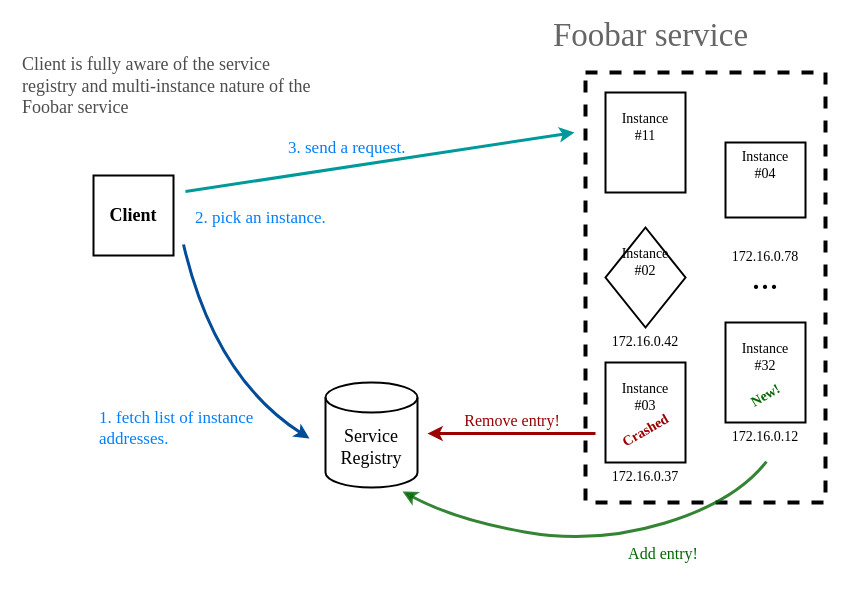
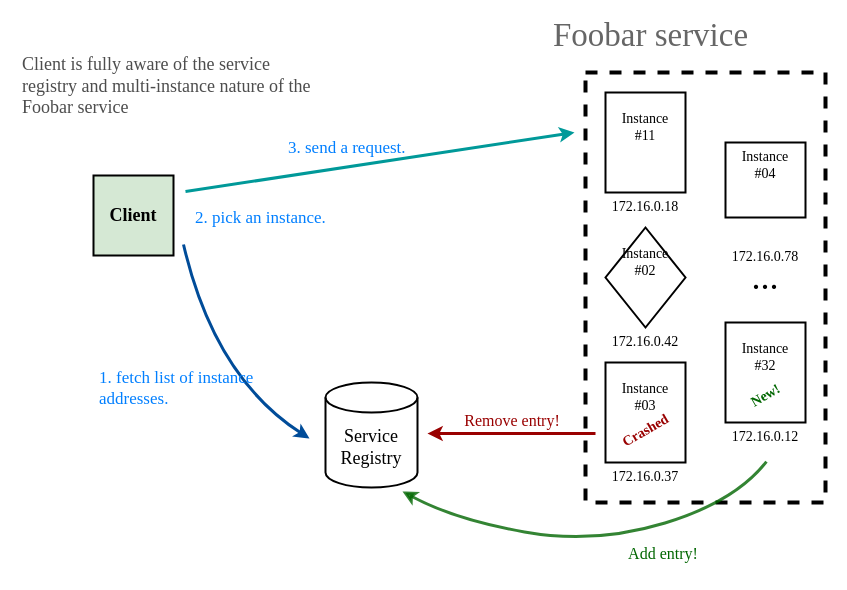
node "172.16.0.18": added
node "Client": fillcolor #ffffff -> #d5e8d4
node "1. fetch list of instance addresses.": moved (182, 429) -> (182, 389)
